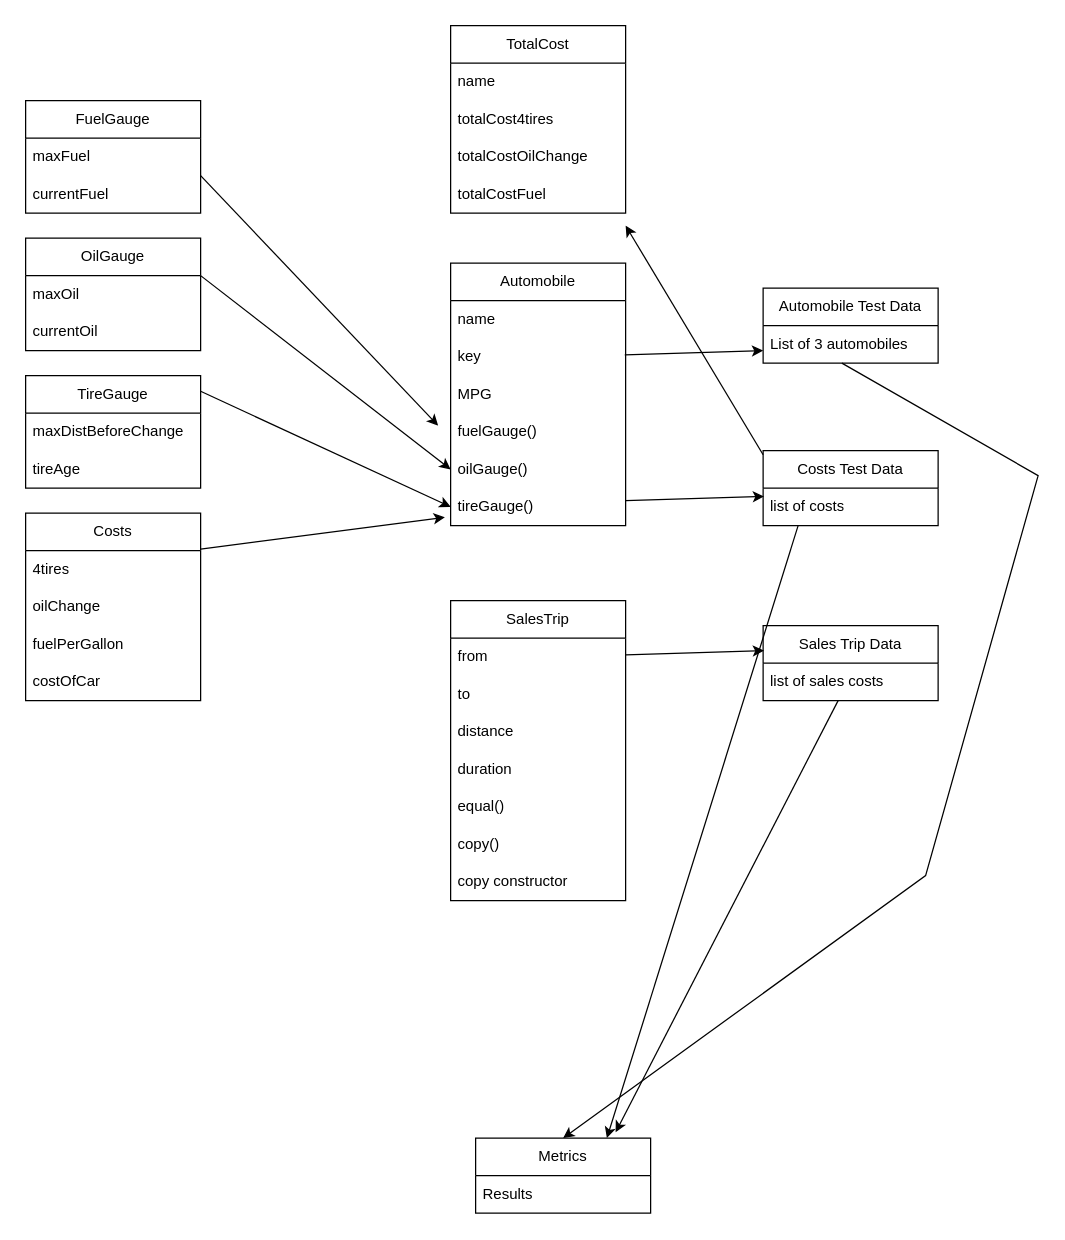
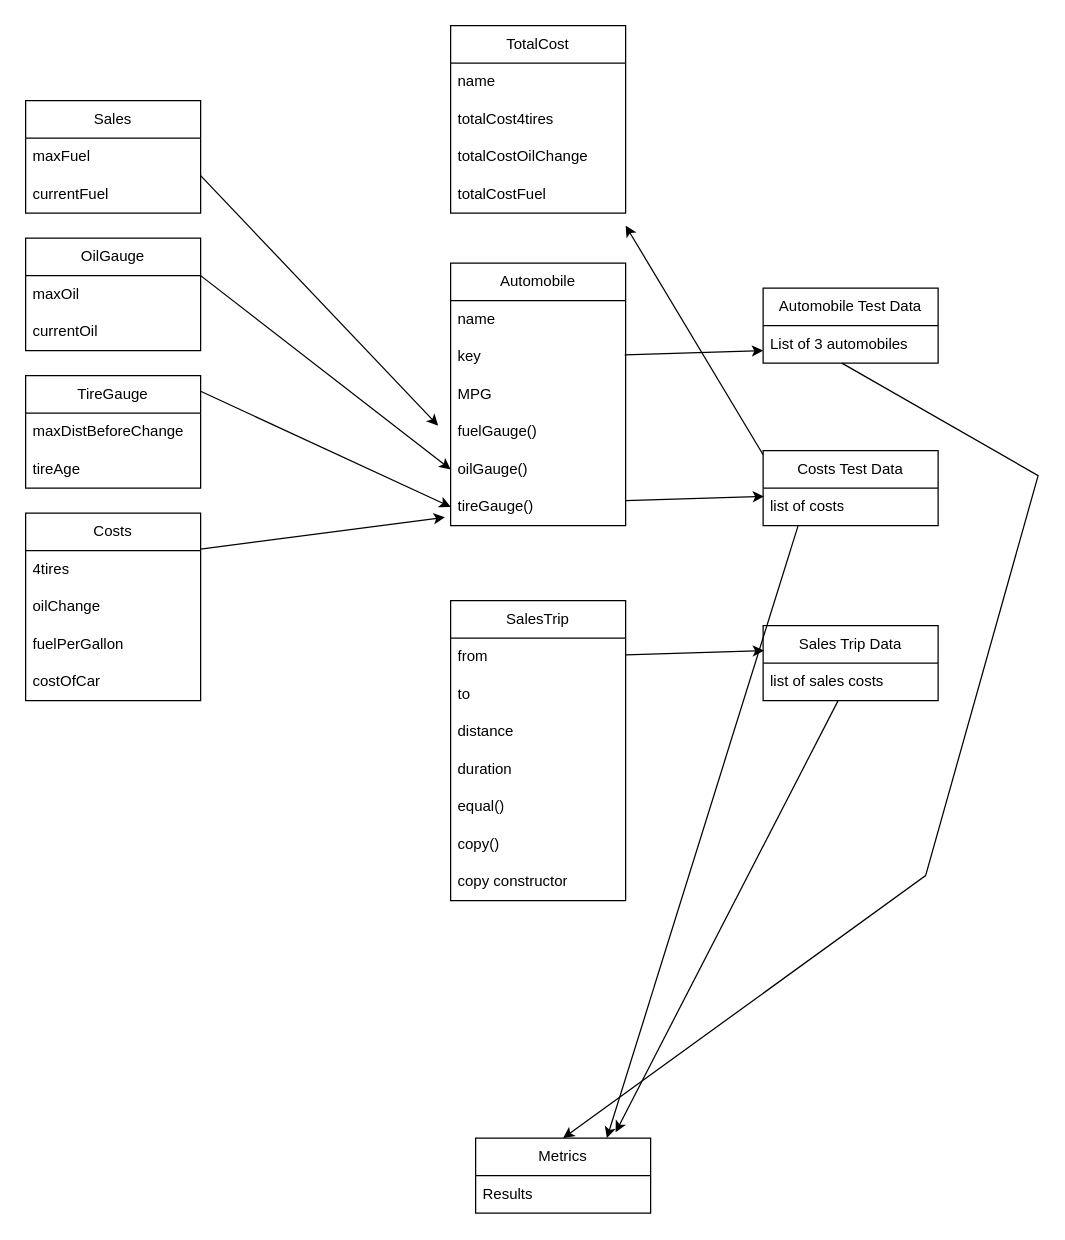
node "FuelGauge": label "FuelGauge" -> "Sales"
